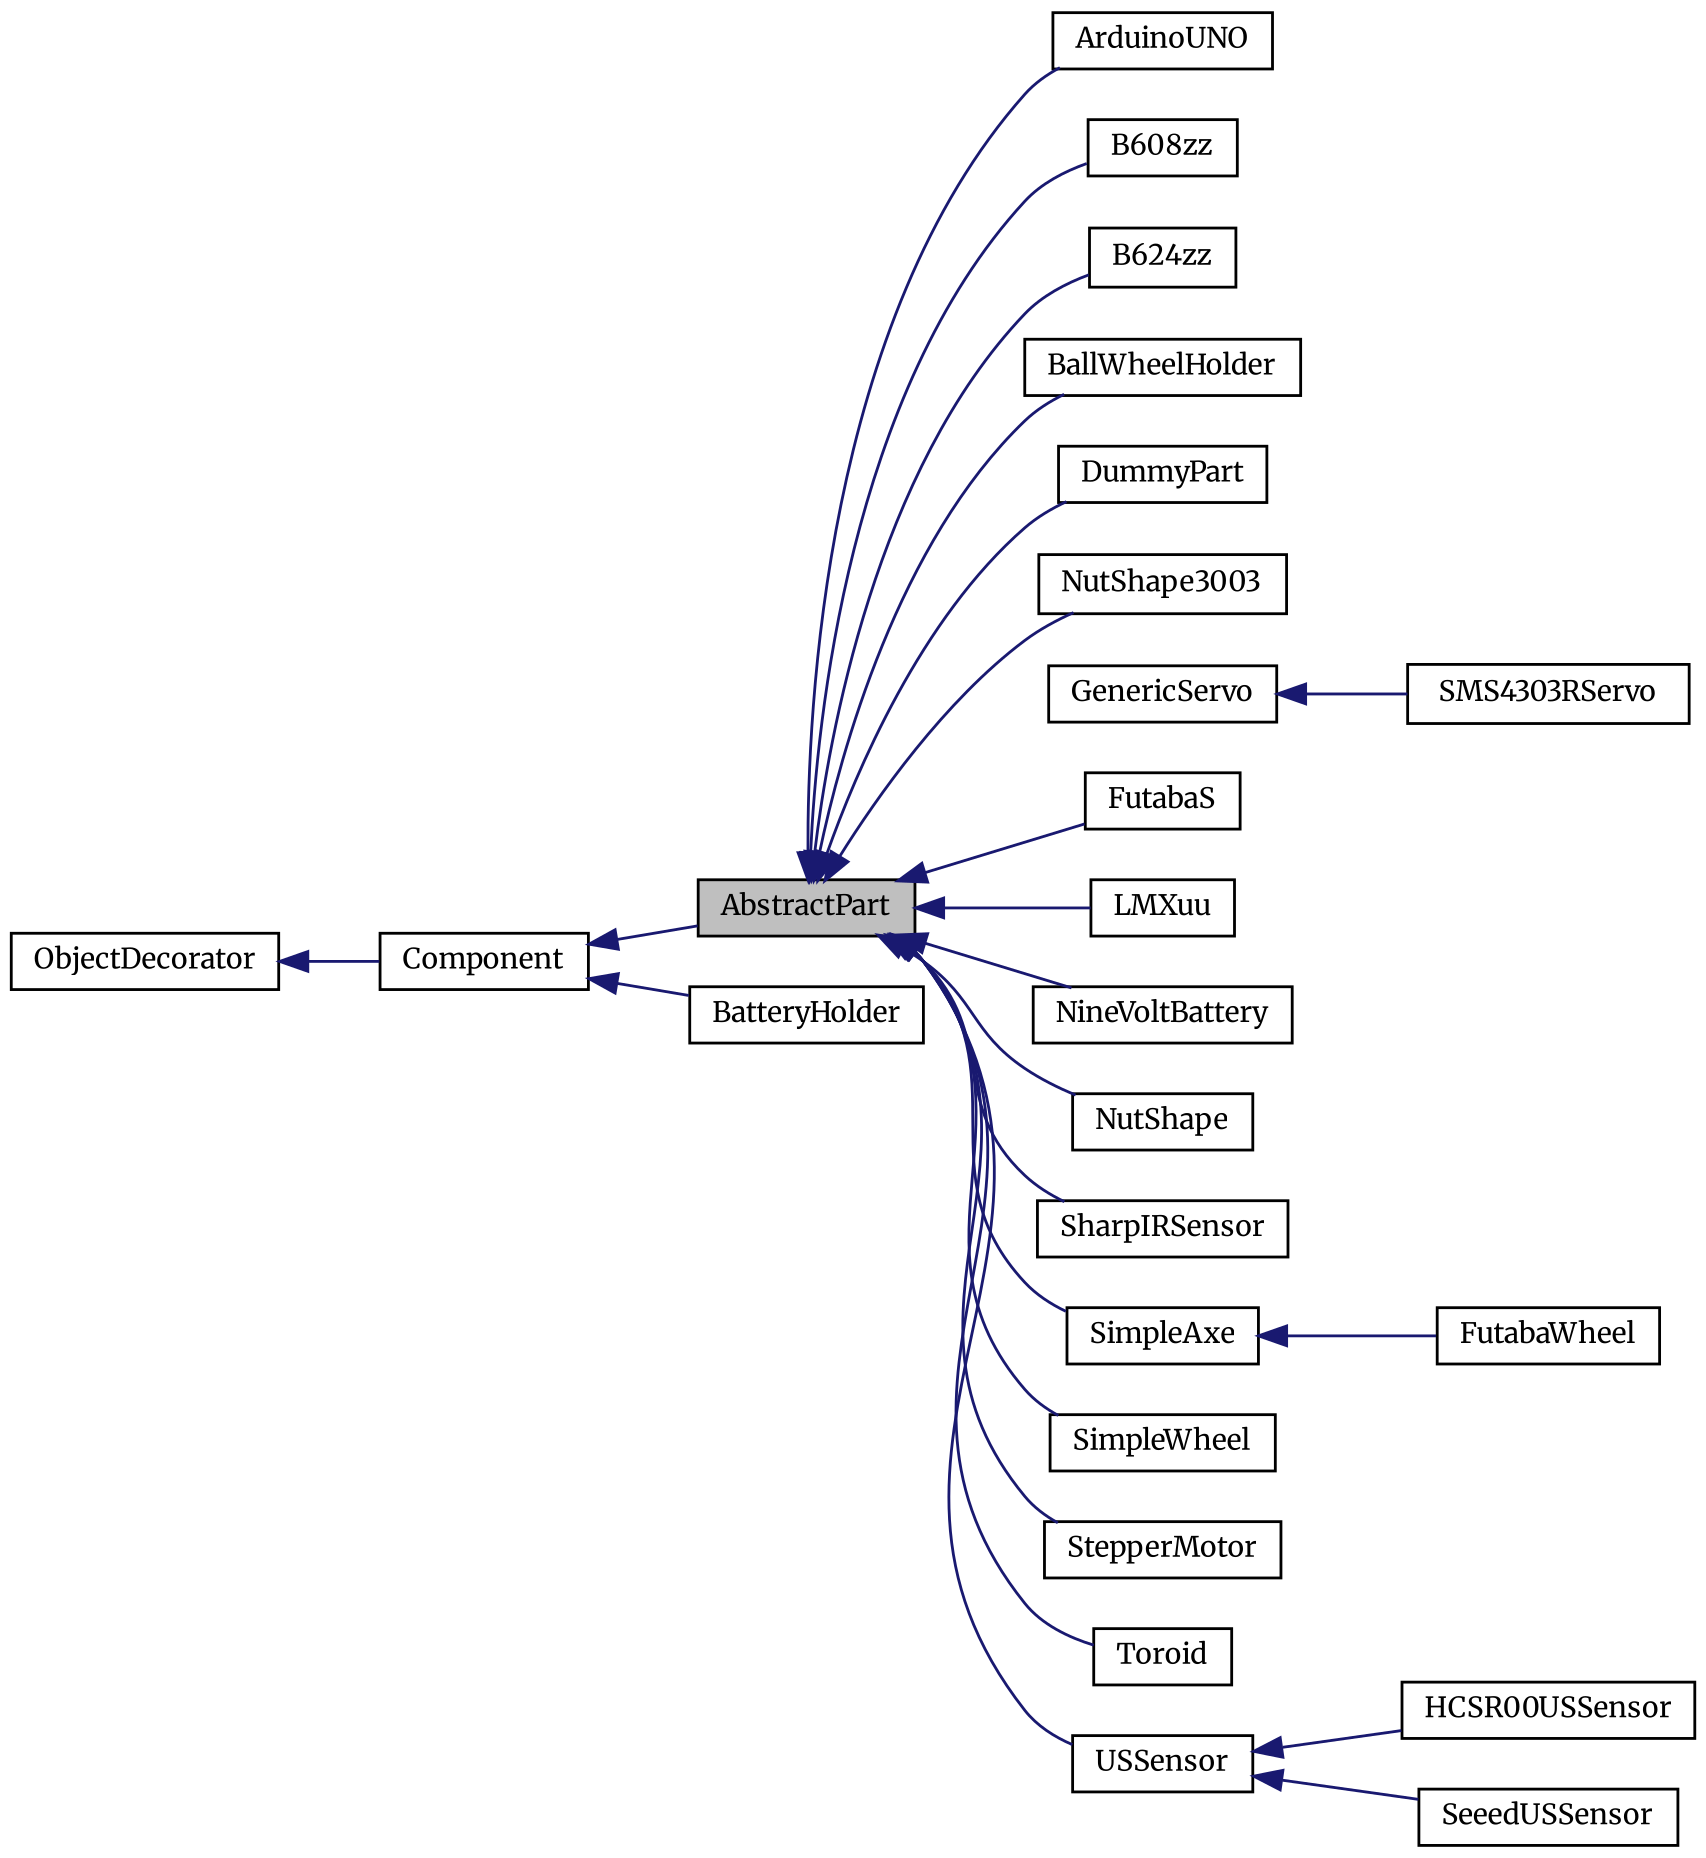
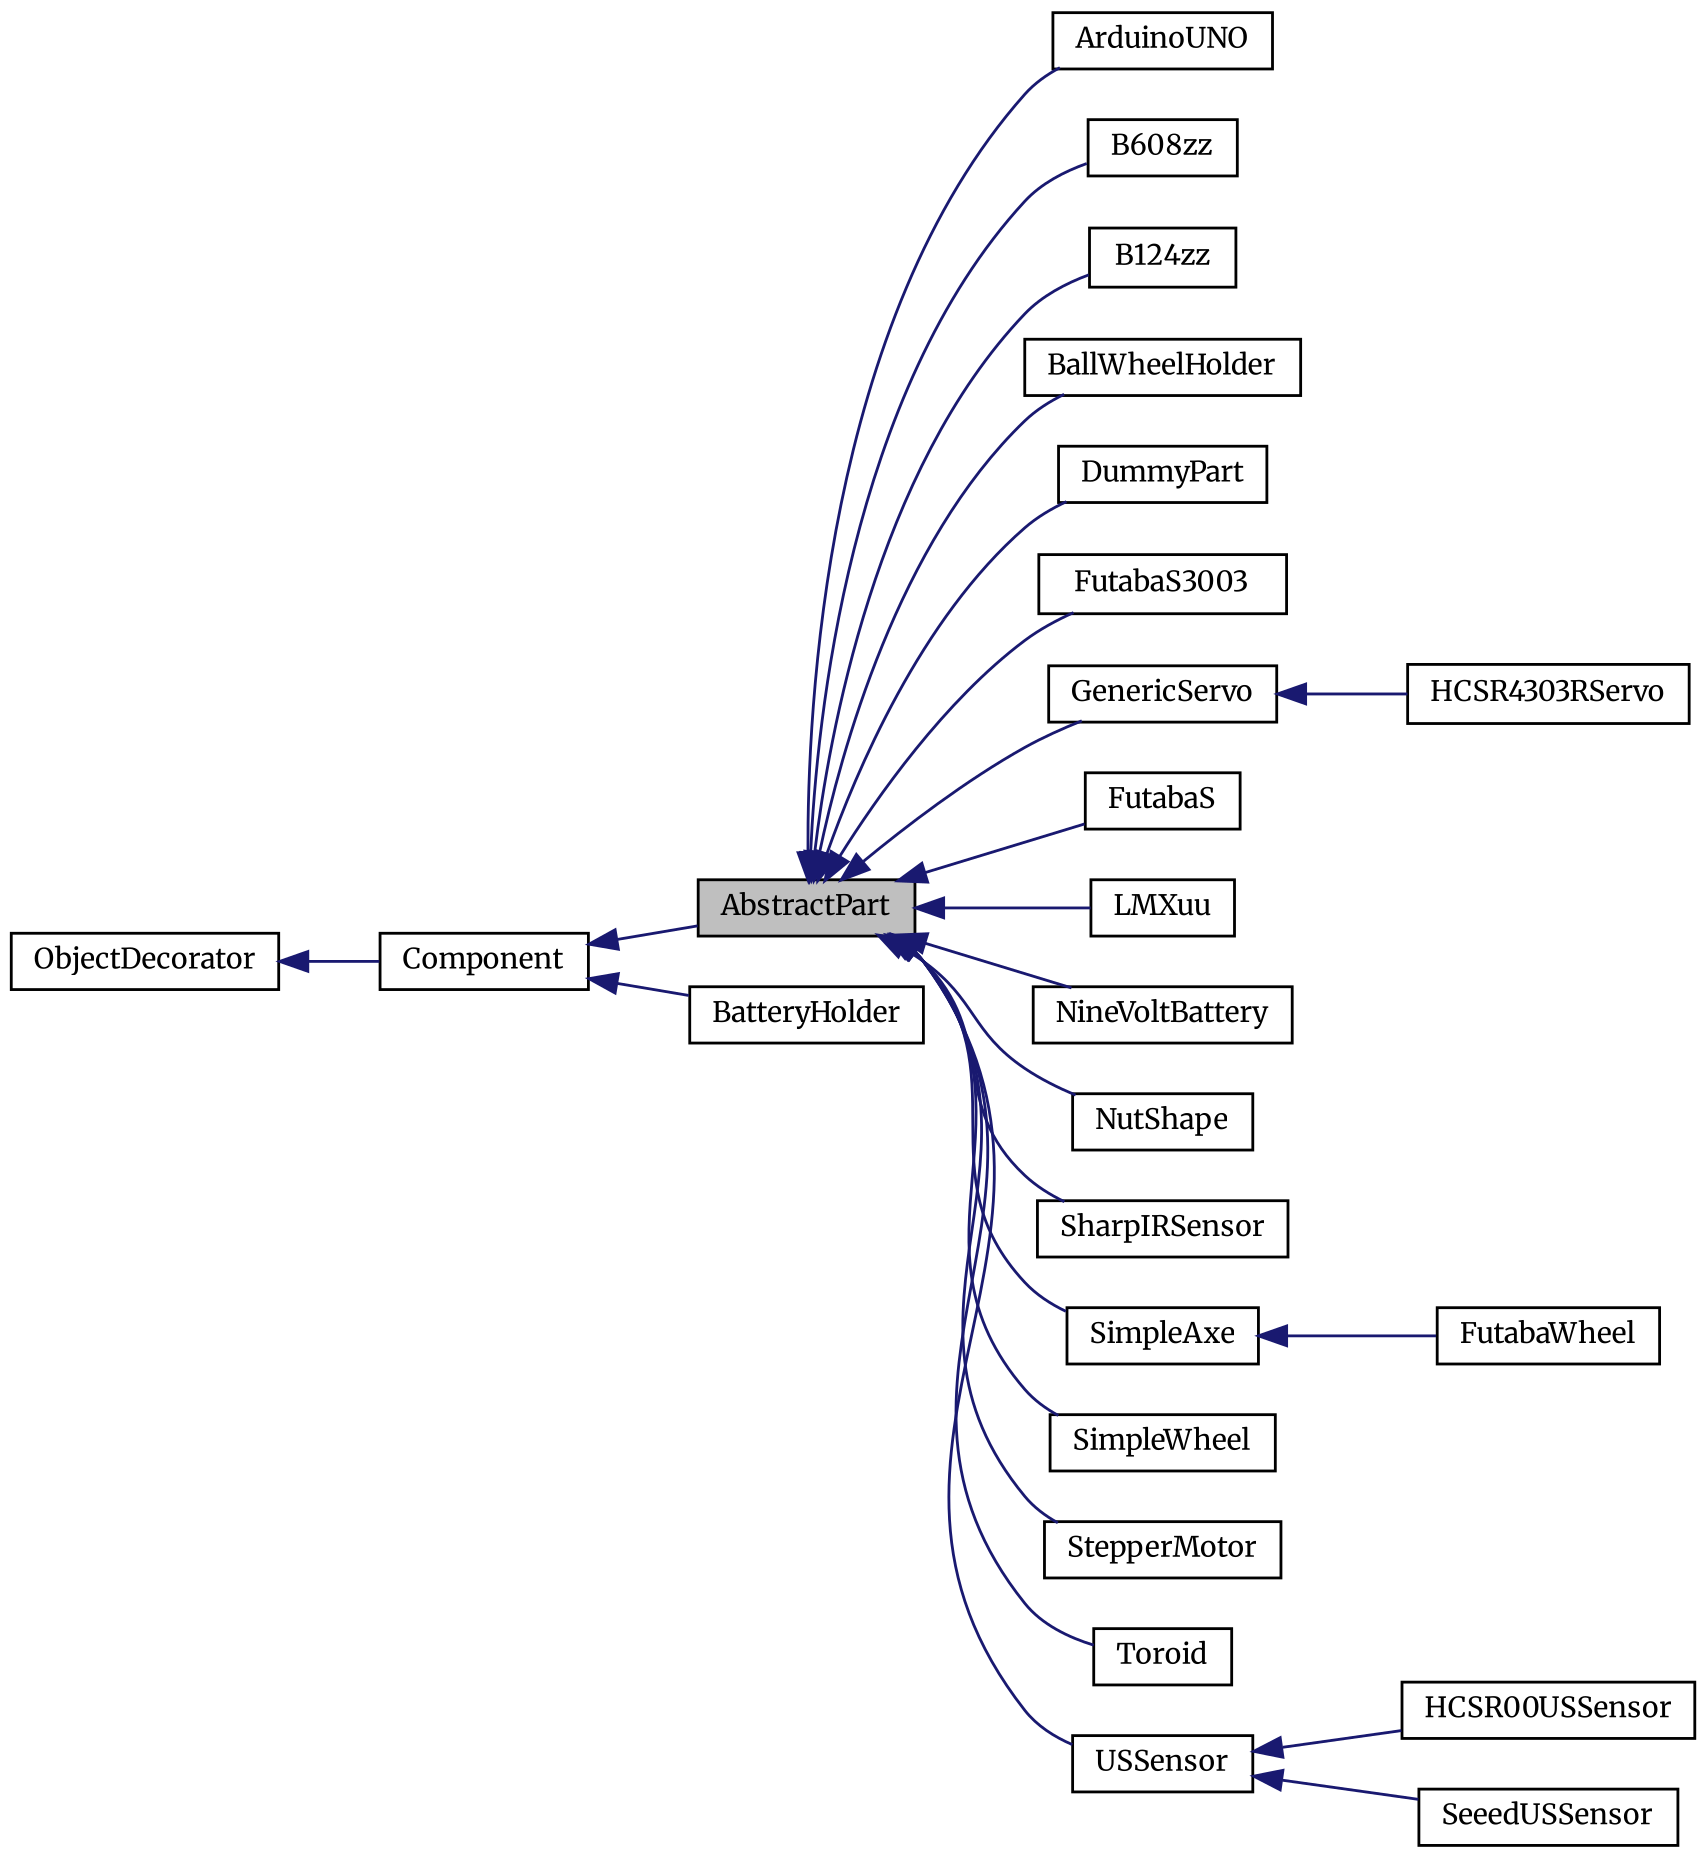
node "B624zz": label "B624zz" -> "B124zz"
node "NutShape3003": label "NutShape3003" -> "FutabaS3003"
node "SMS4303RServo": label "SMS4303RServo" -> "HCSR4303RServo"
edge "GenericServo" -> "AbstractPart": added
